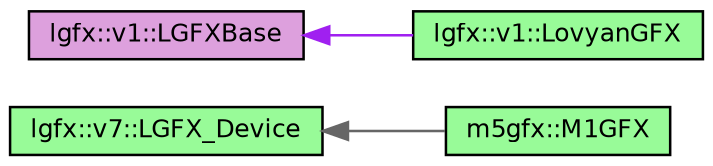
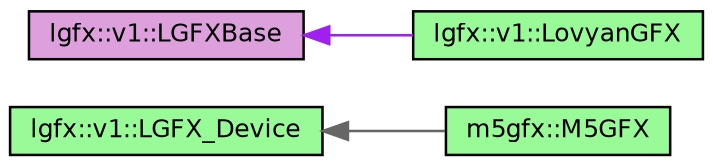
node "lgfx::v7::LGFX_Device": label "lgfx::v7::LGFX_Device" -> "lgfx::v1::LGFX_Device"
node "m5gfx::M1GFX": label "m5gfx::M1GFX" -> "m5gfx::M5GFX"
